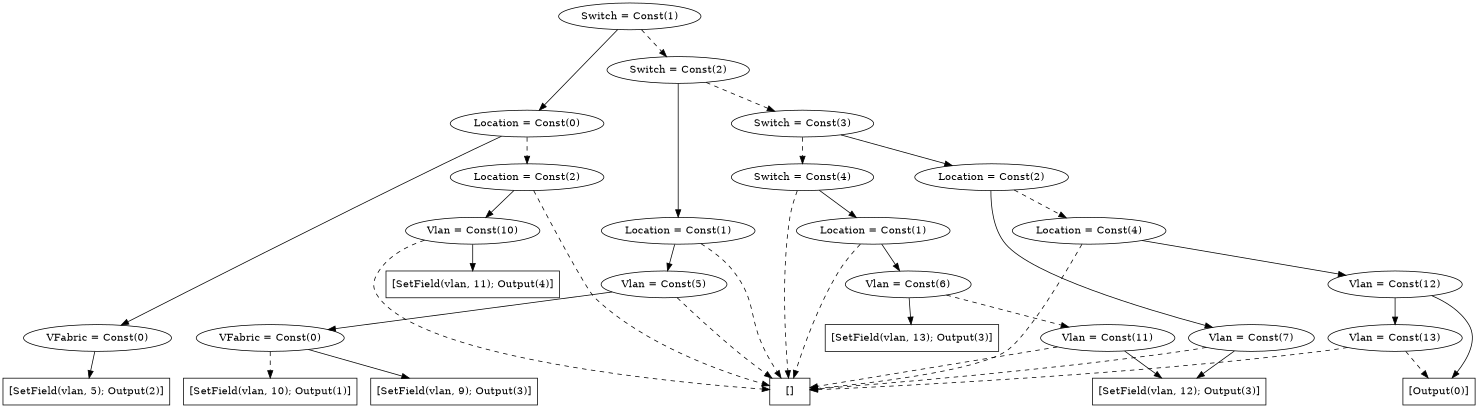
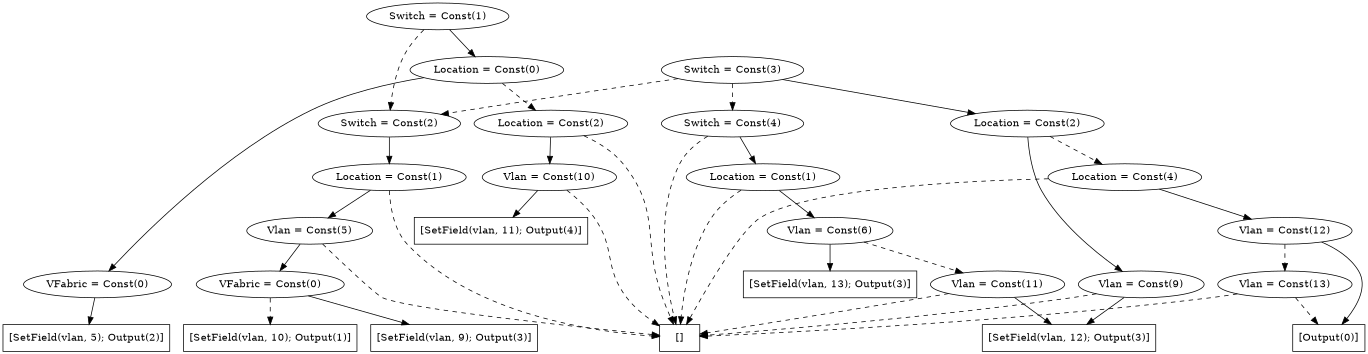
edge "Switch = Const(2)" -> "Switch = Const(3)": reversed
edge "Vlan = Const(12)" -> "Vlan = Const(13)": style solid -> dashed
node "Vlan = Const(7)": label "Vlan = Const(7)" -> "Vlan = Const(9)"
